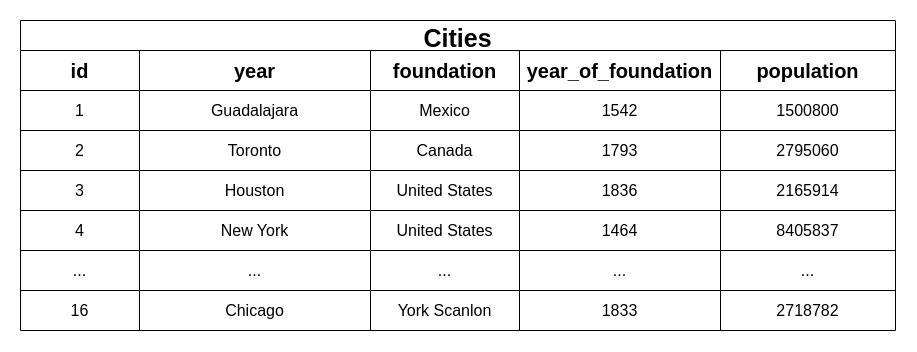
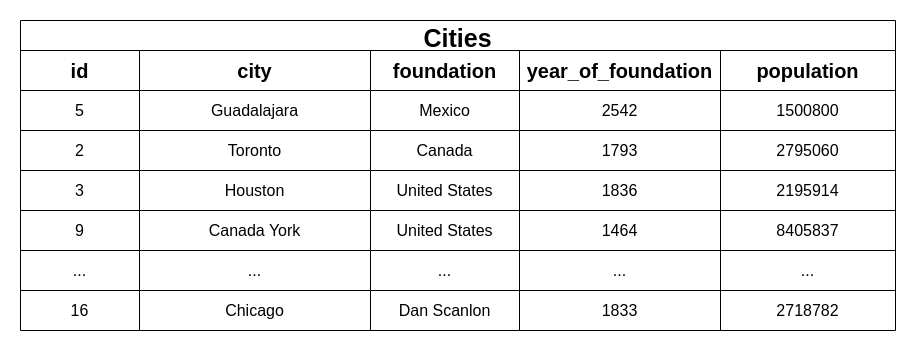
node "year": label "year" -> "city"
node "1": label "1" -> "5"
node "1542": label "1542" -> "2542"
node "2165914": label "2165914" -> "2195914"
node "4": label "4" -> "9"
node "New York": label "New York" -> "Canada York"
node "York Scanlon": label "York Scanlon" -> "Dan Scanlon"
